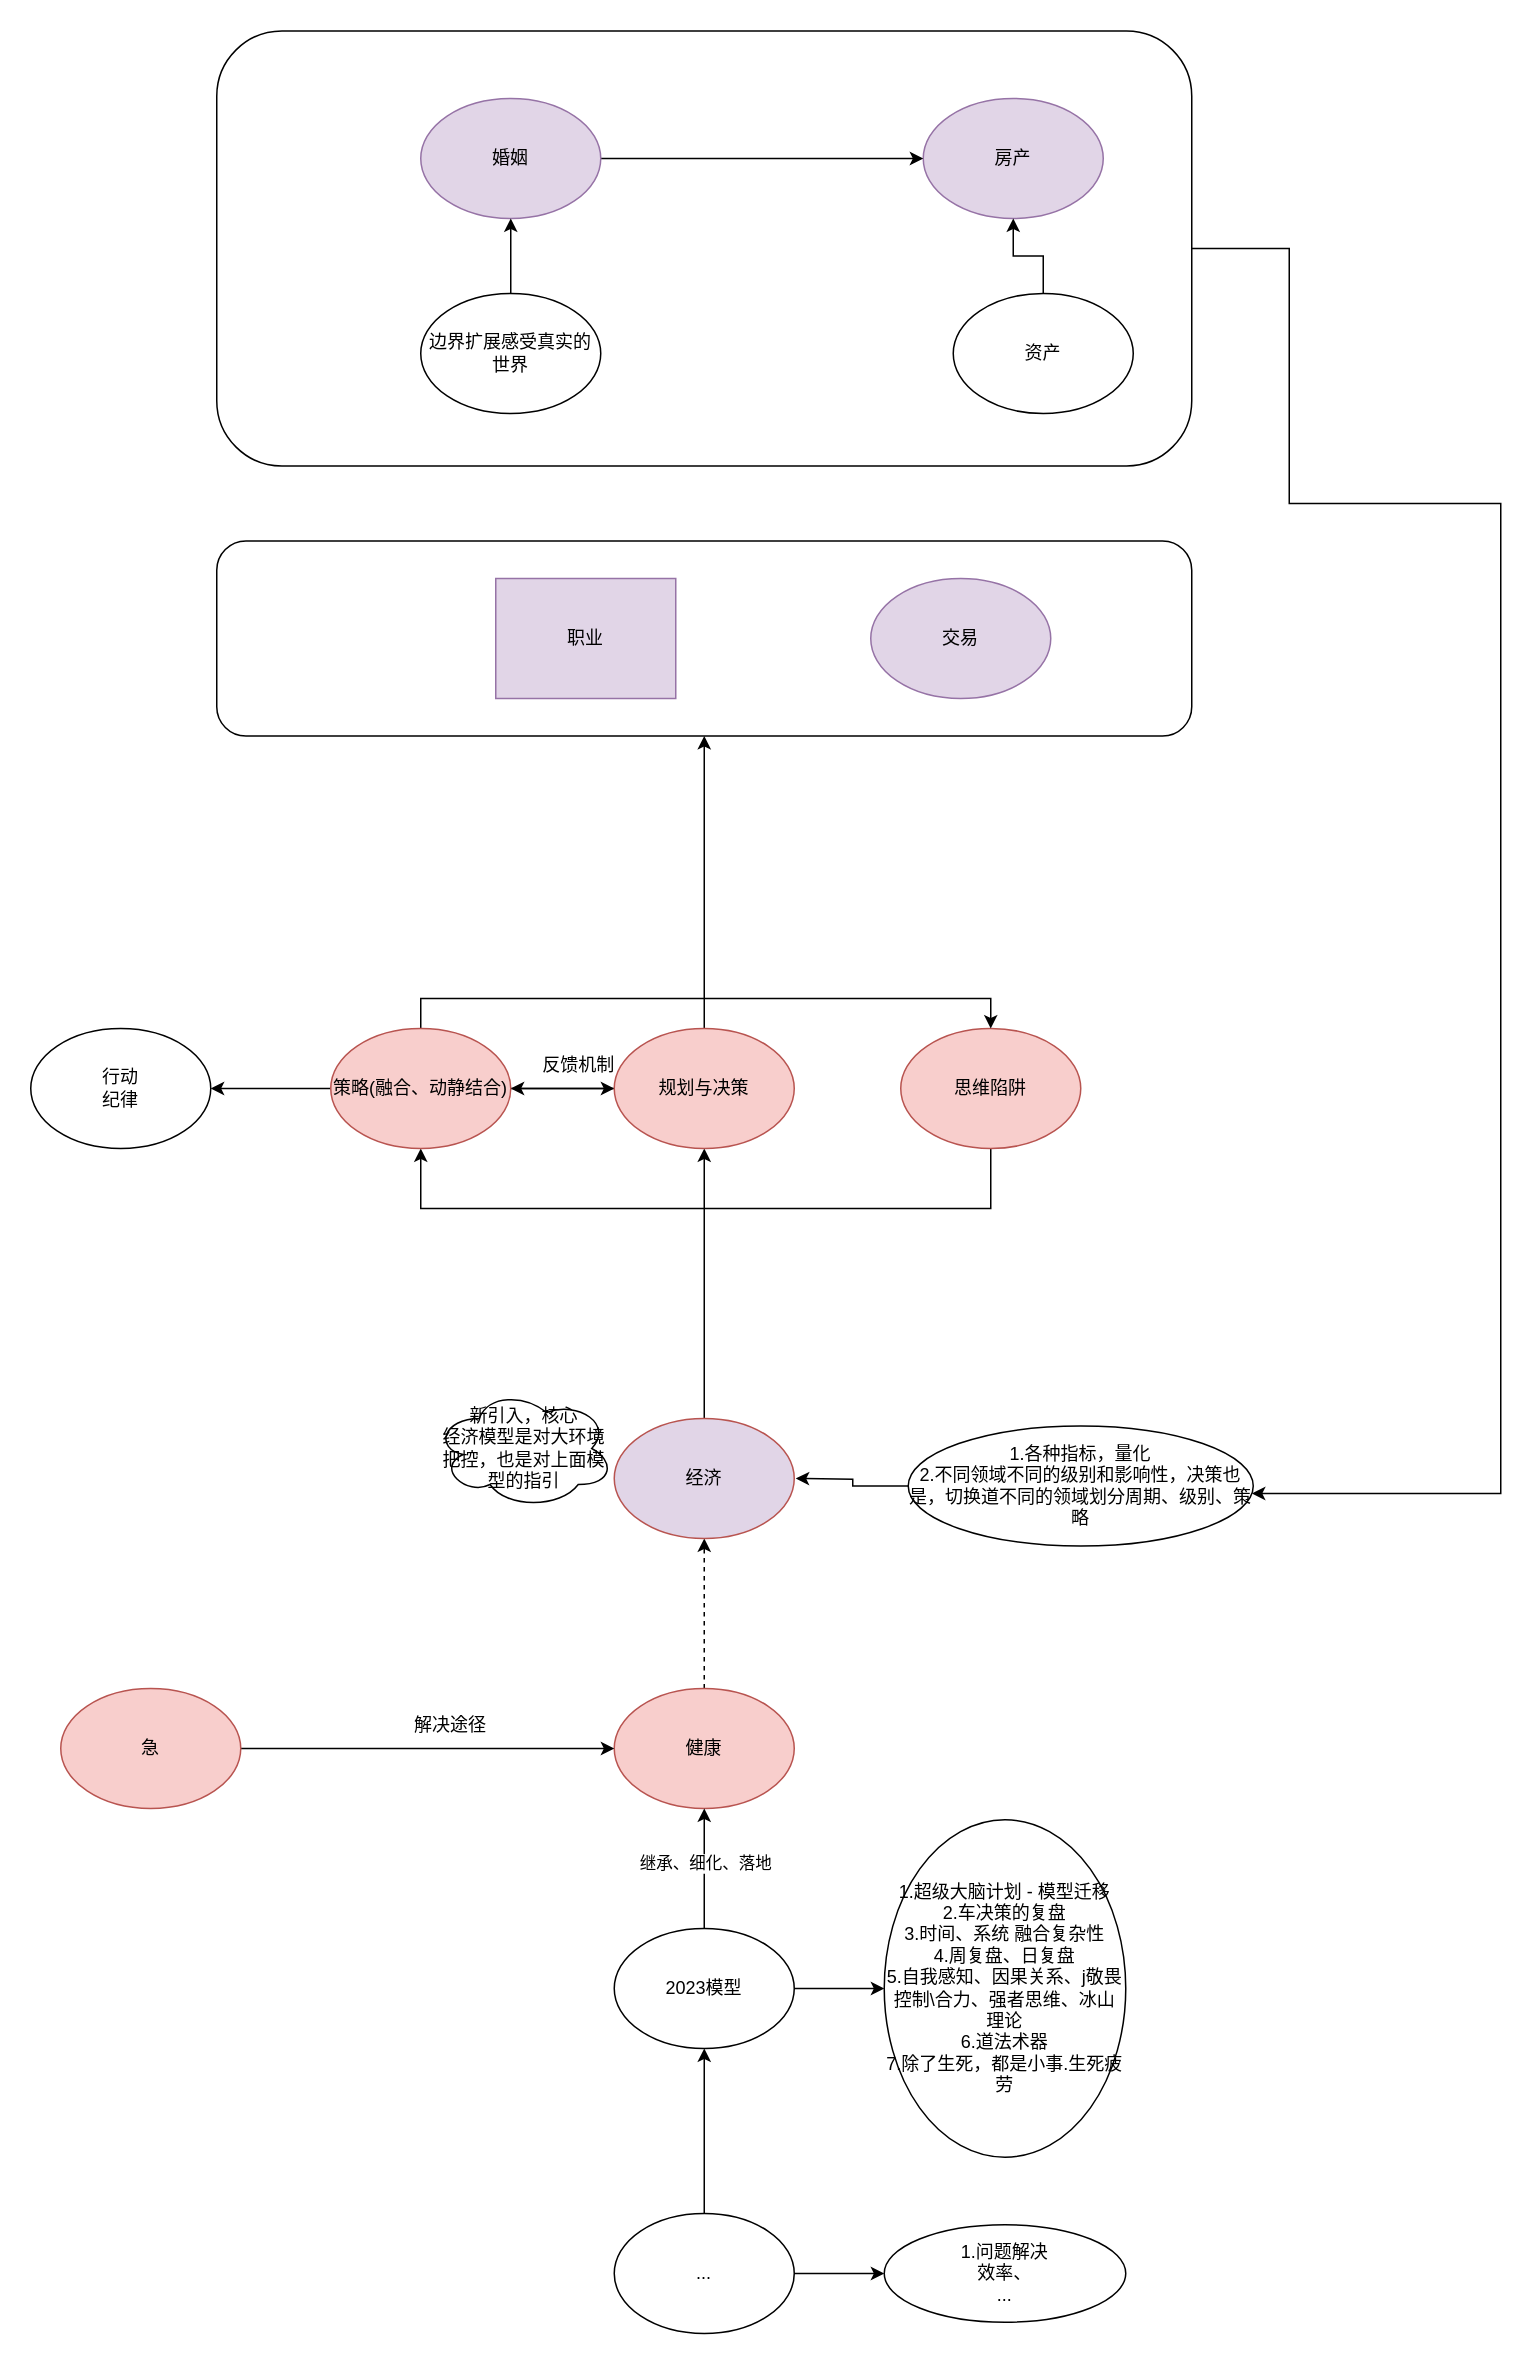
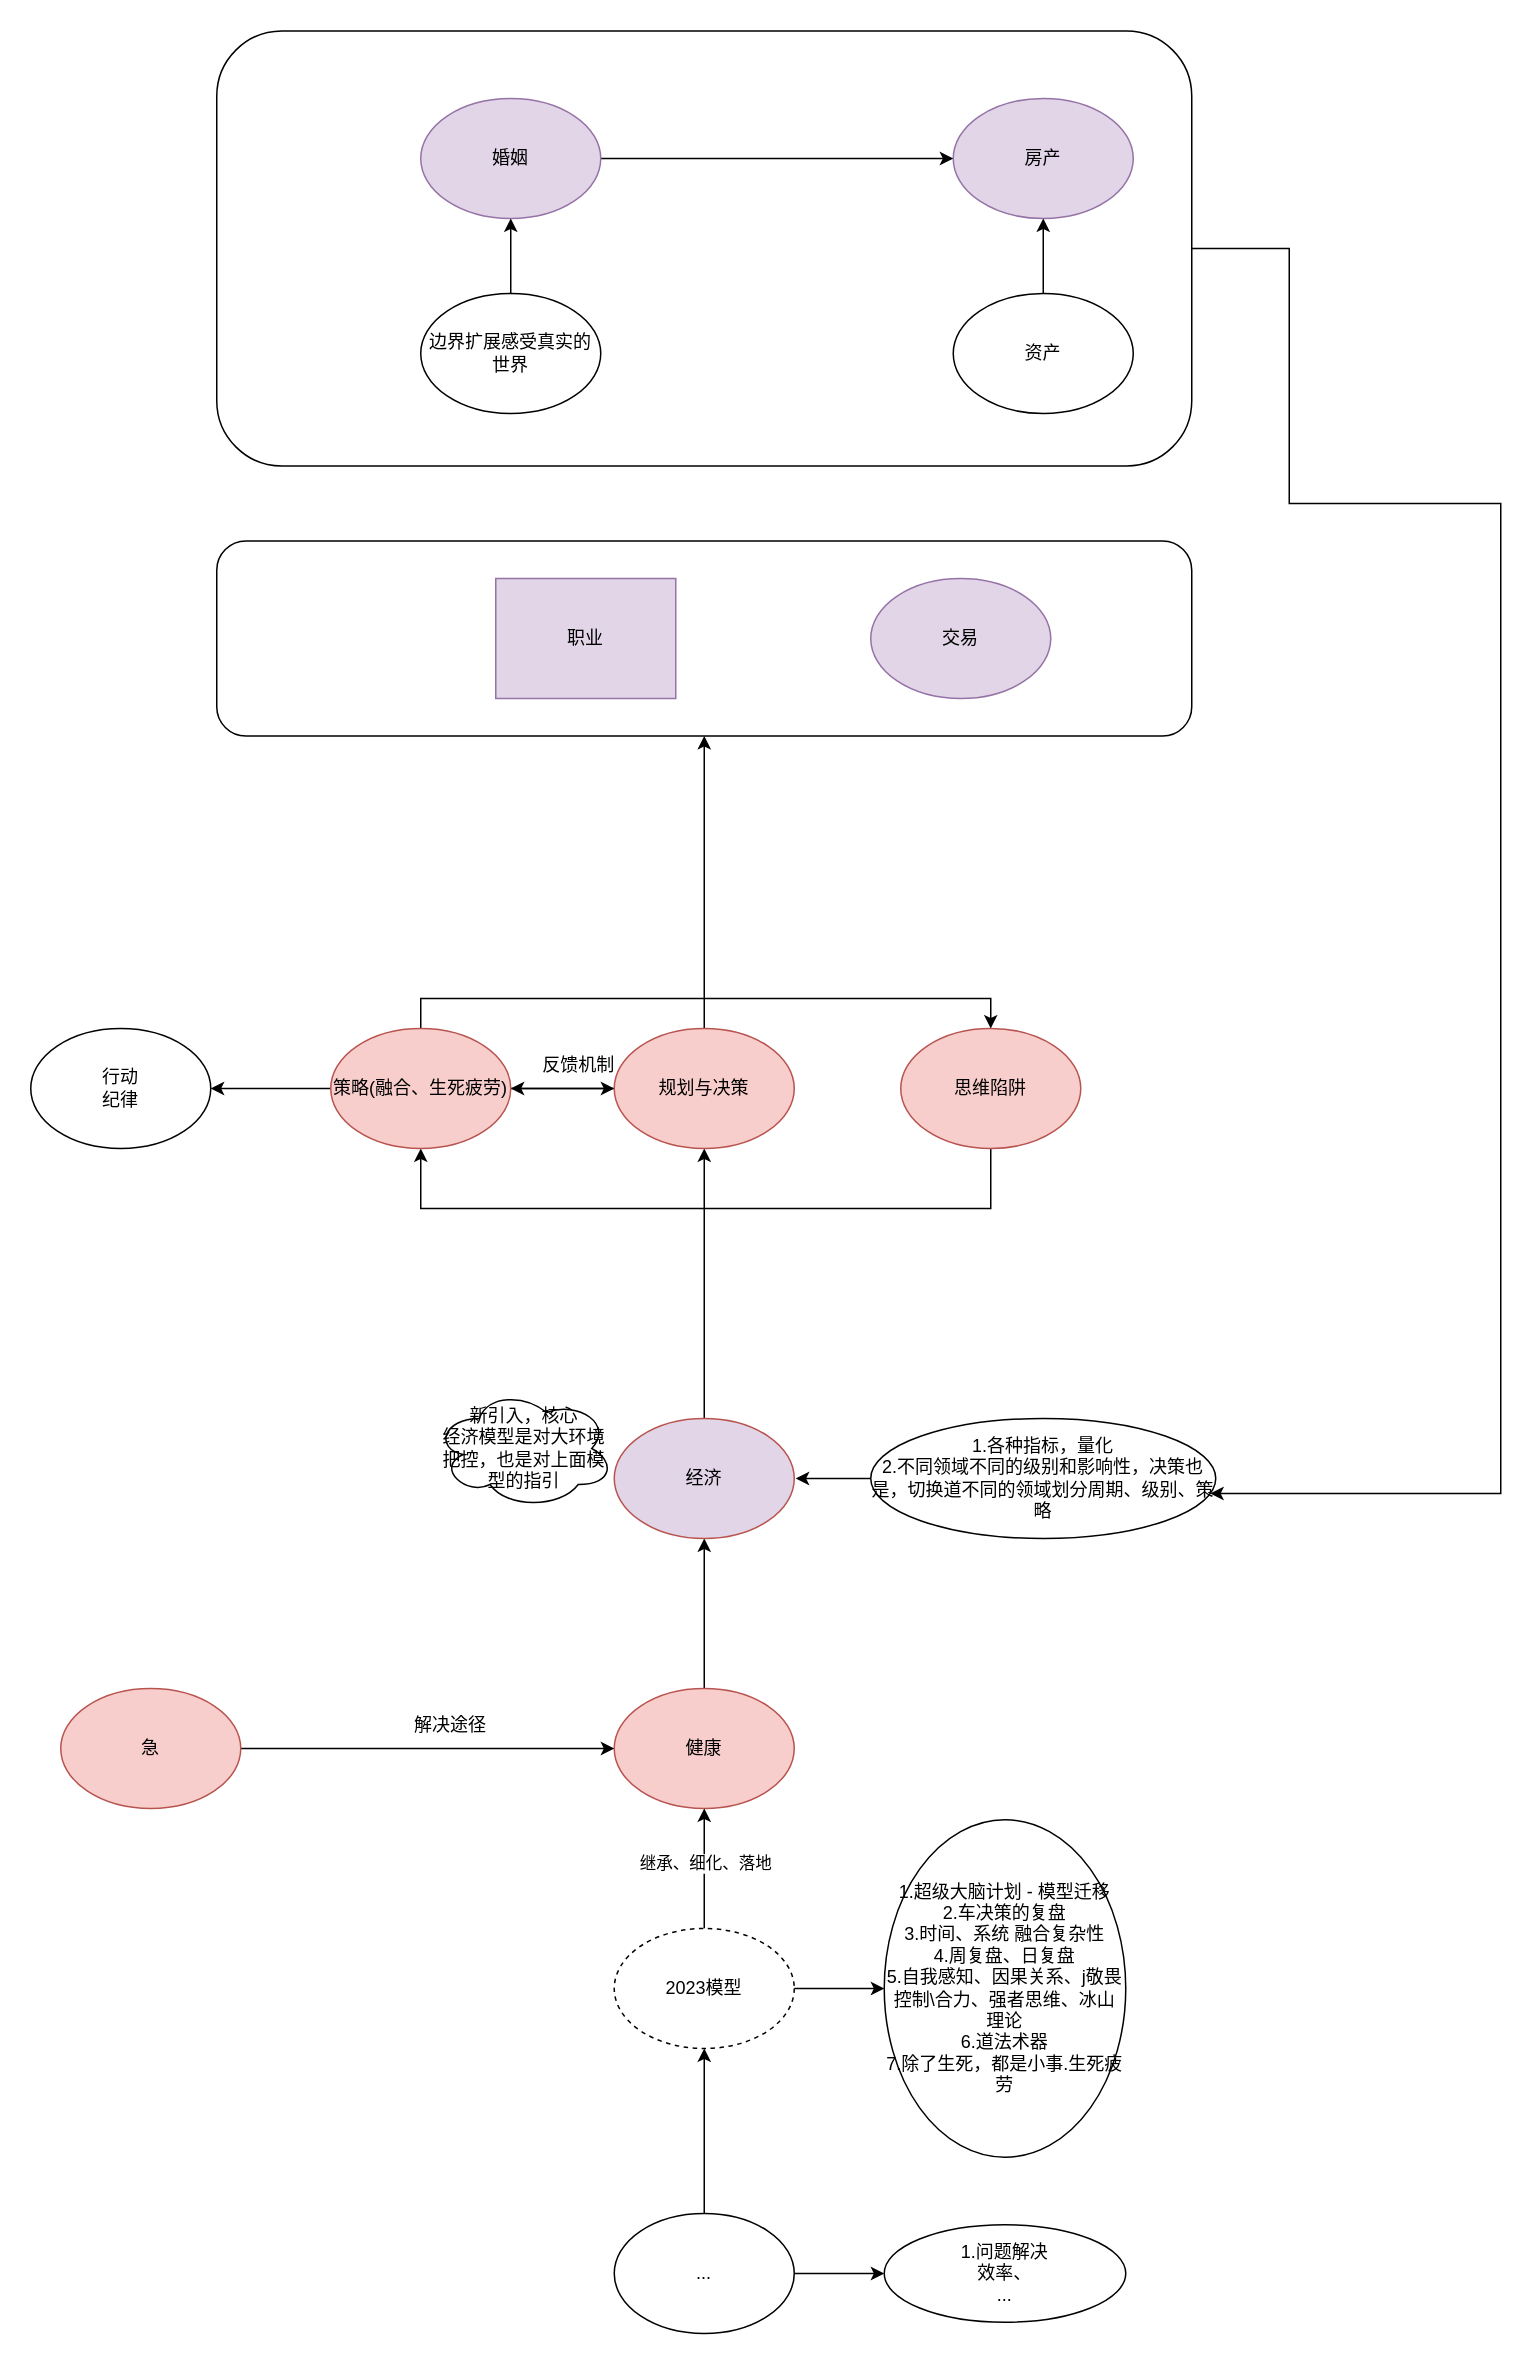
node "房产": moved (1013, 158) -> (1043, 158)
node "策略(融合、动静结合)": label "策略(融合、动静结合)" -> "策略(融合、生死疲劳)"
node "1.各种指标，量化 2.不同领域不同的级别和影响性，决策也是，切换道不同的领域划分周期、级别、策略": moved (1081, 1486) -> (1043, 1478)
edge "健康" -> "经济": style dashed -> solid
node "2023模型": style solid -> dashed
